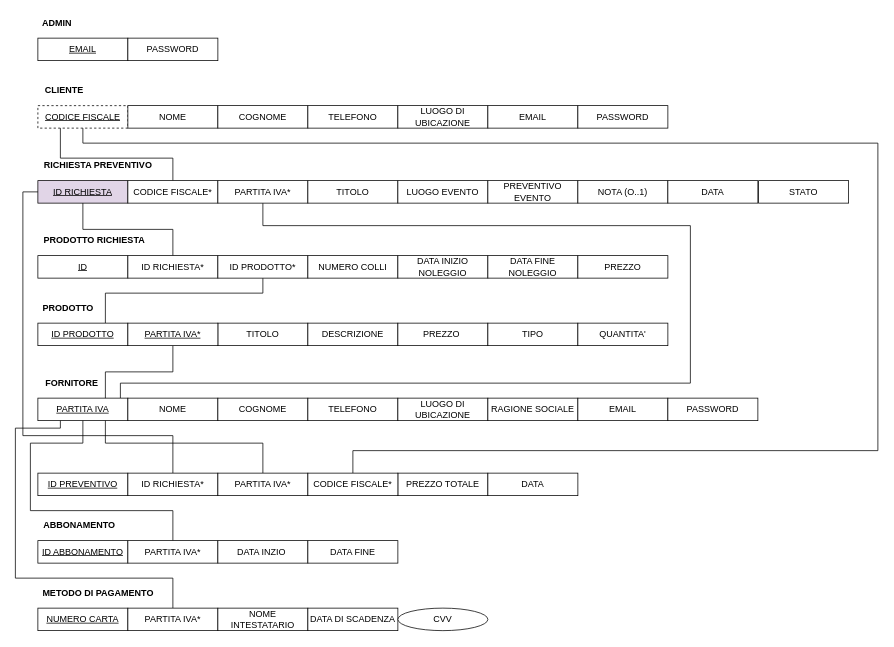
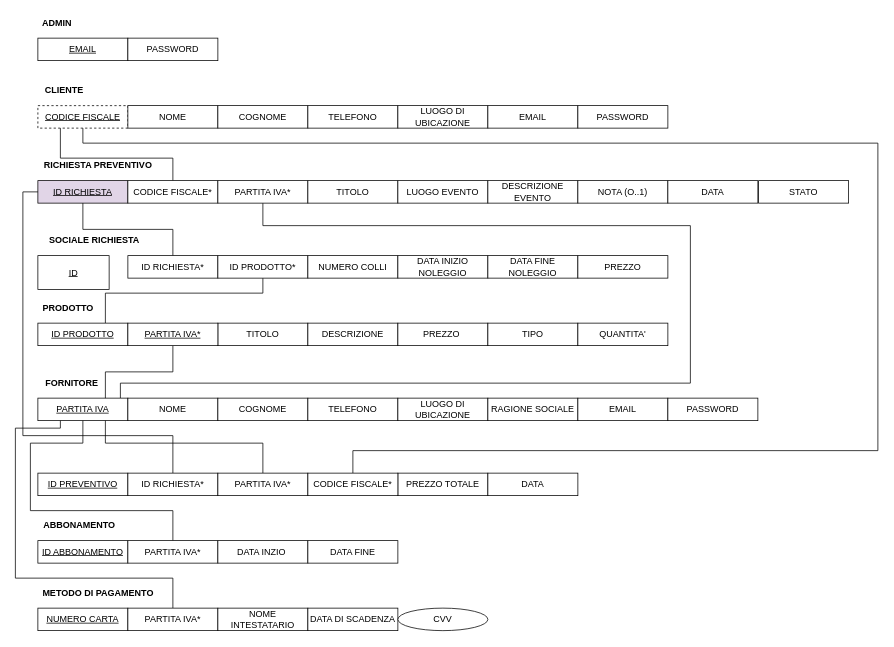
node "PREVENTIVO EVENTO": label "PREVENTIVO EVENTO" -> "DESCRIZIONE EVENTO"
node "PRODOTTO RICHIESTA": label "PRODOTTO RICHIESTA" -> "SOCIALE RICHIESTA"
node "ID": size 90x23 -> 71x34
